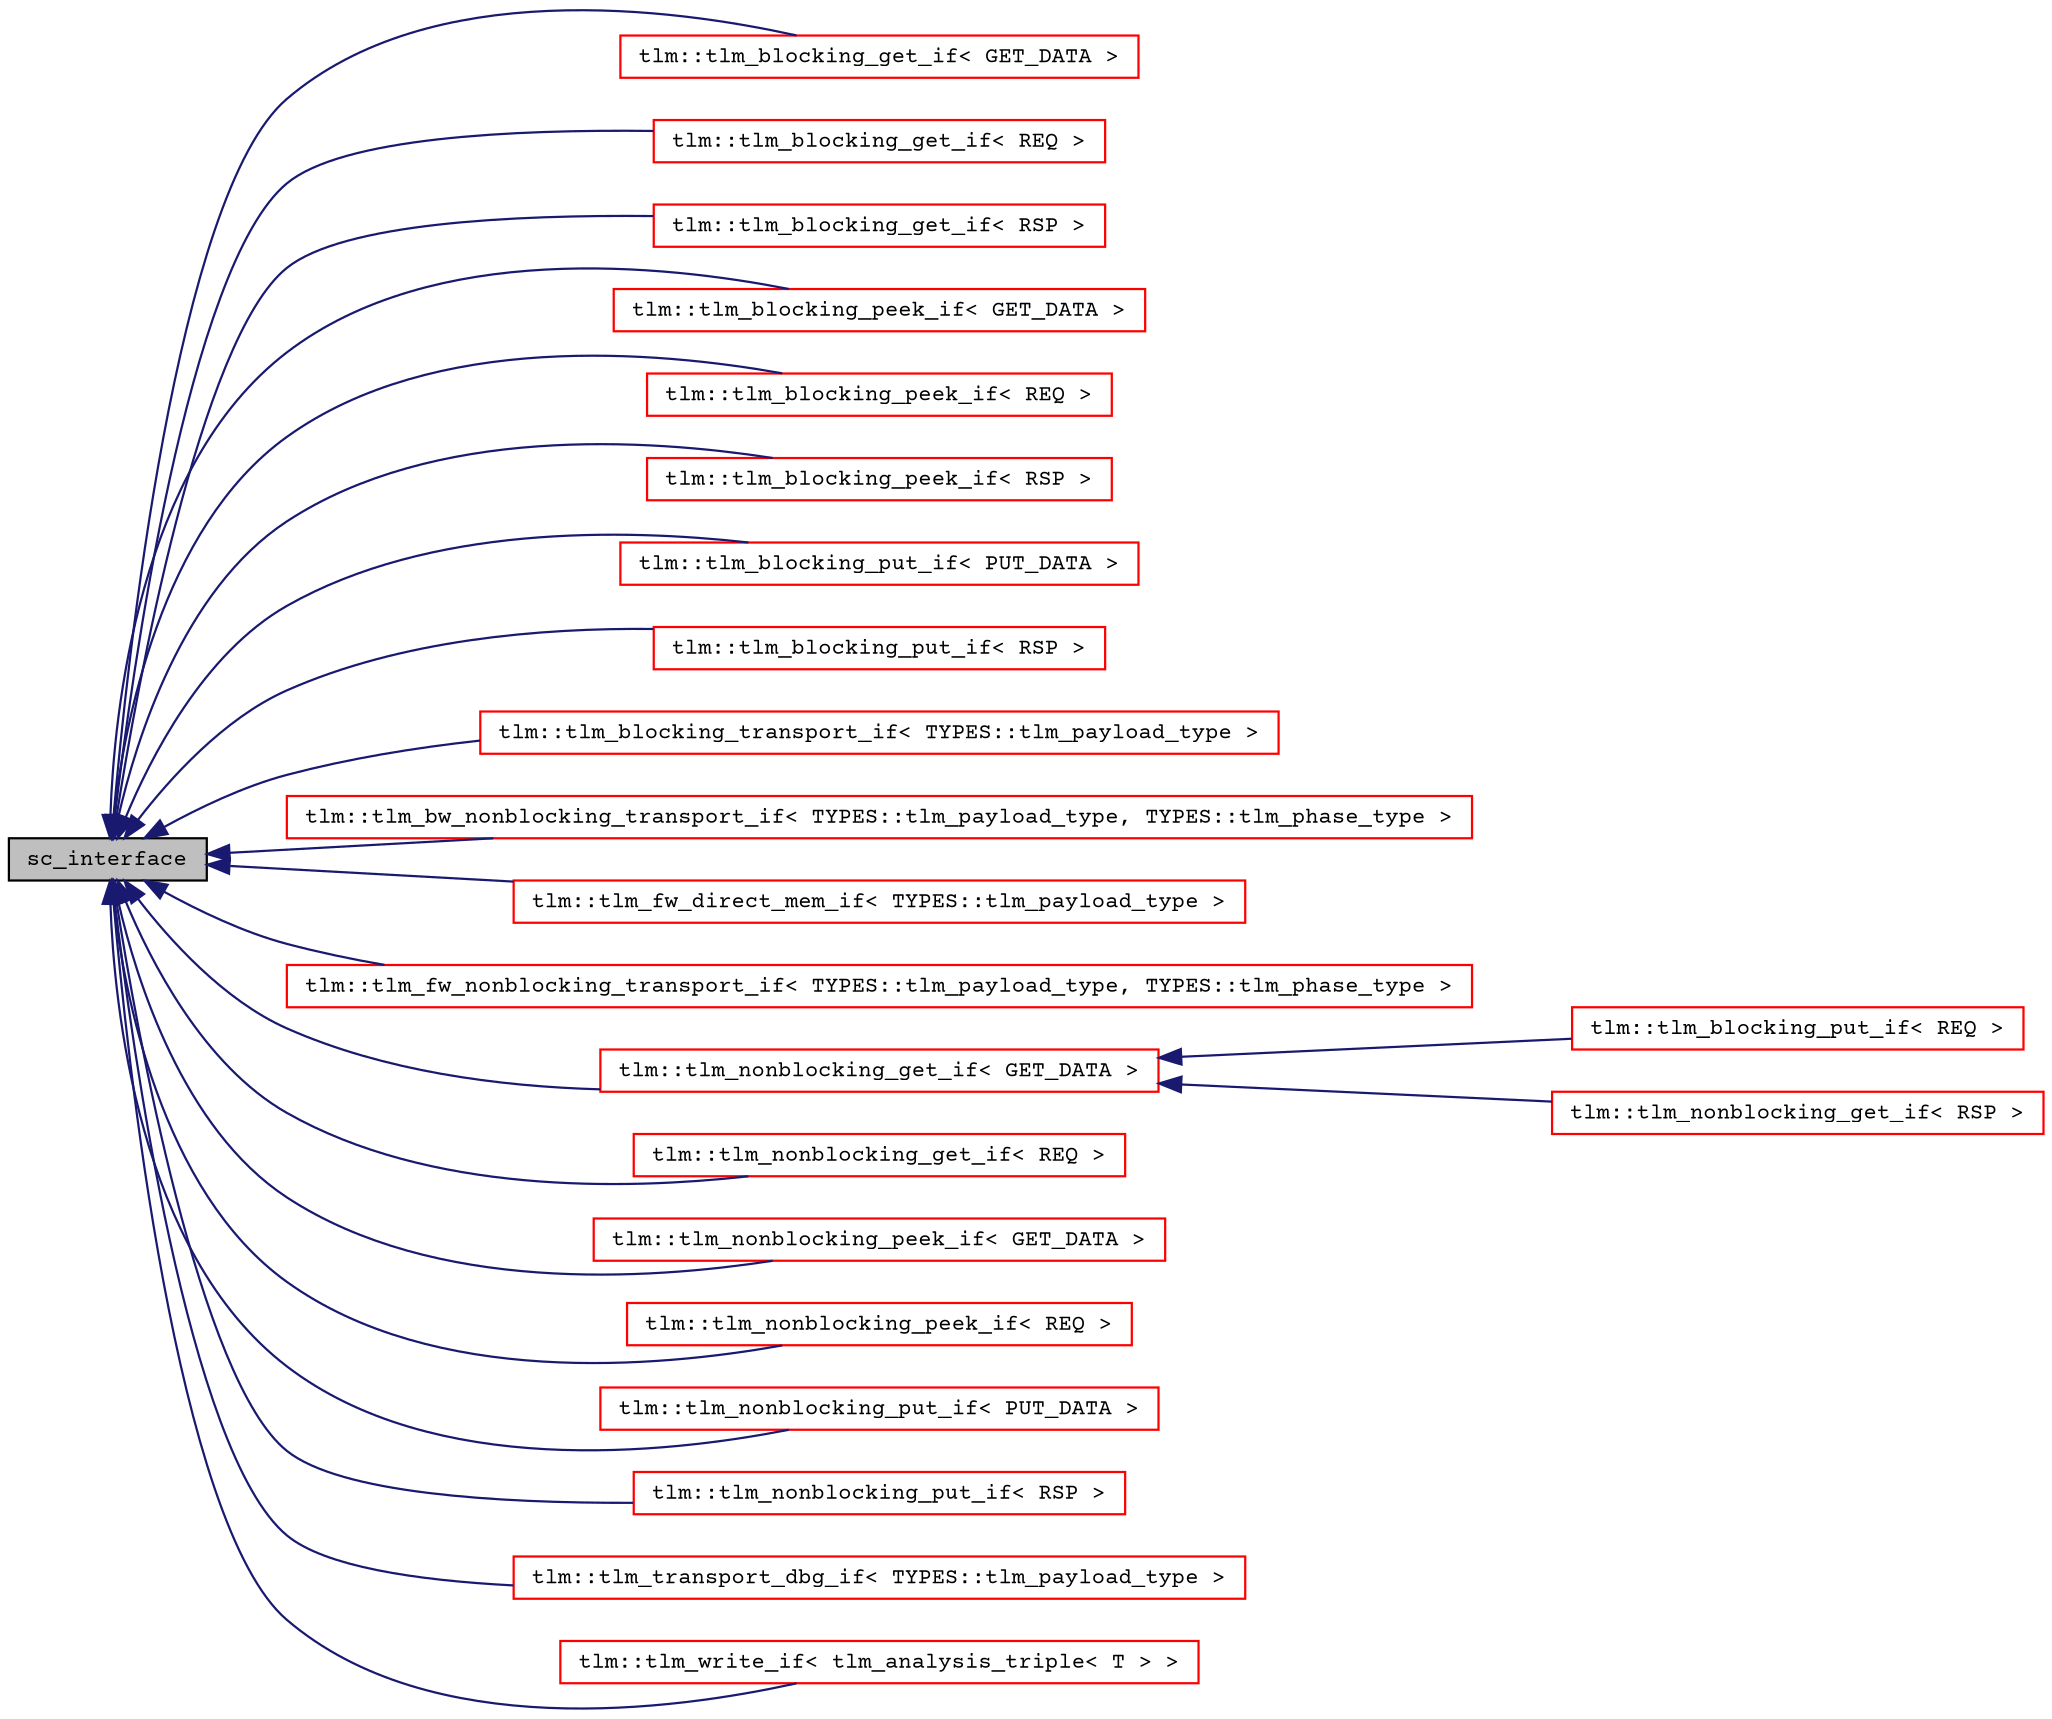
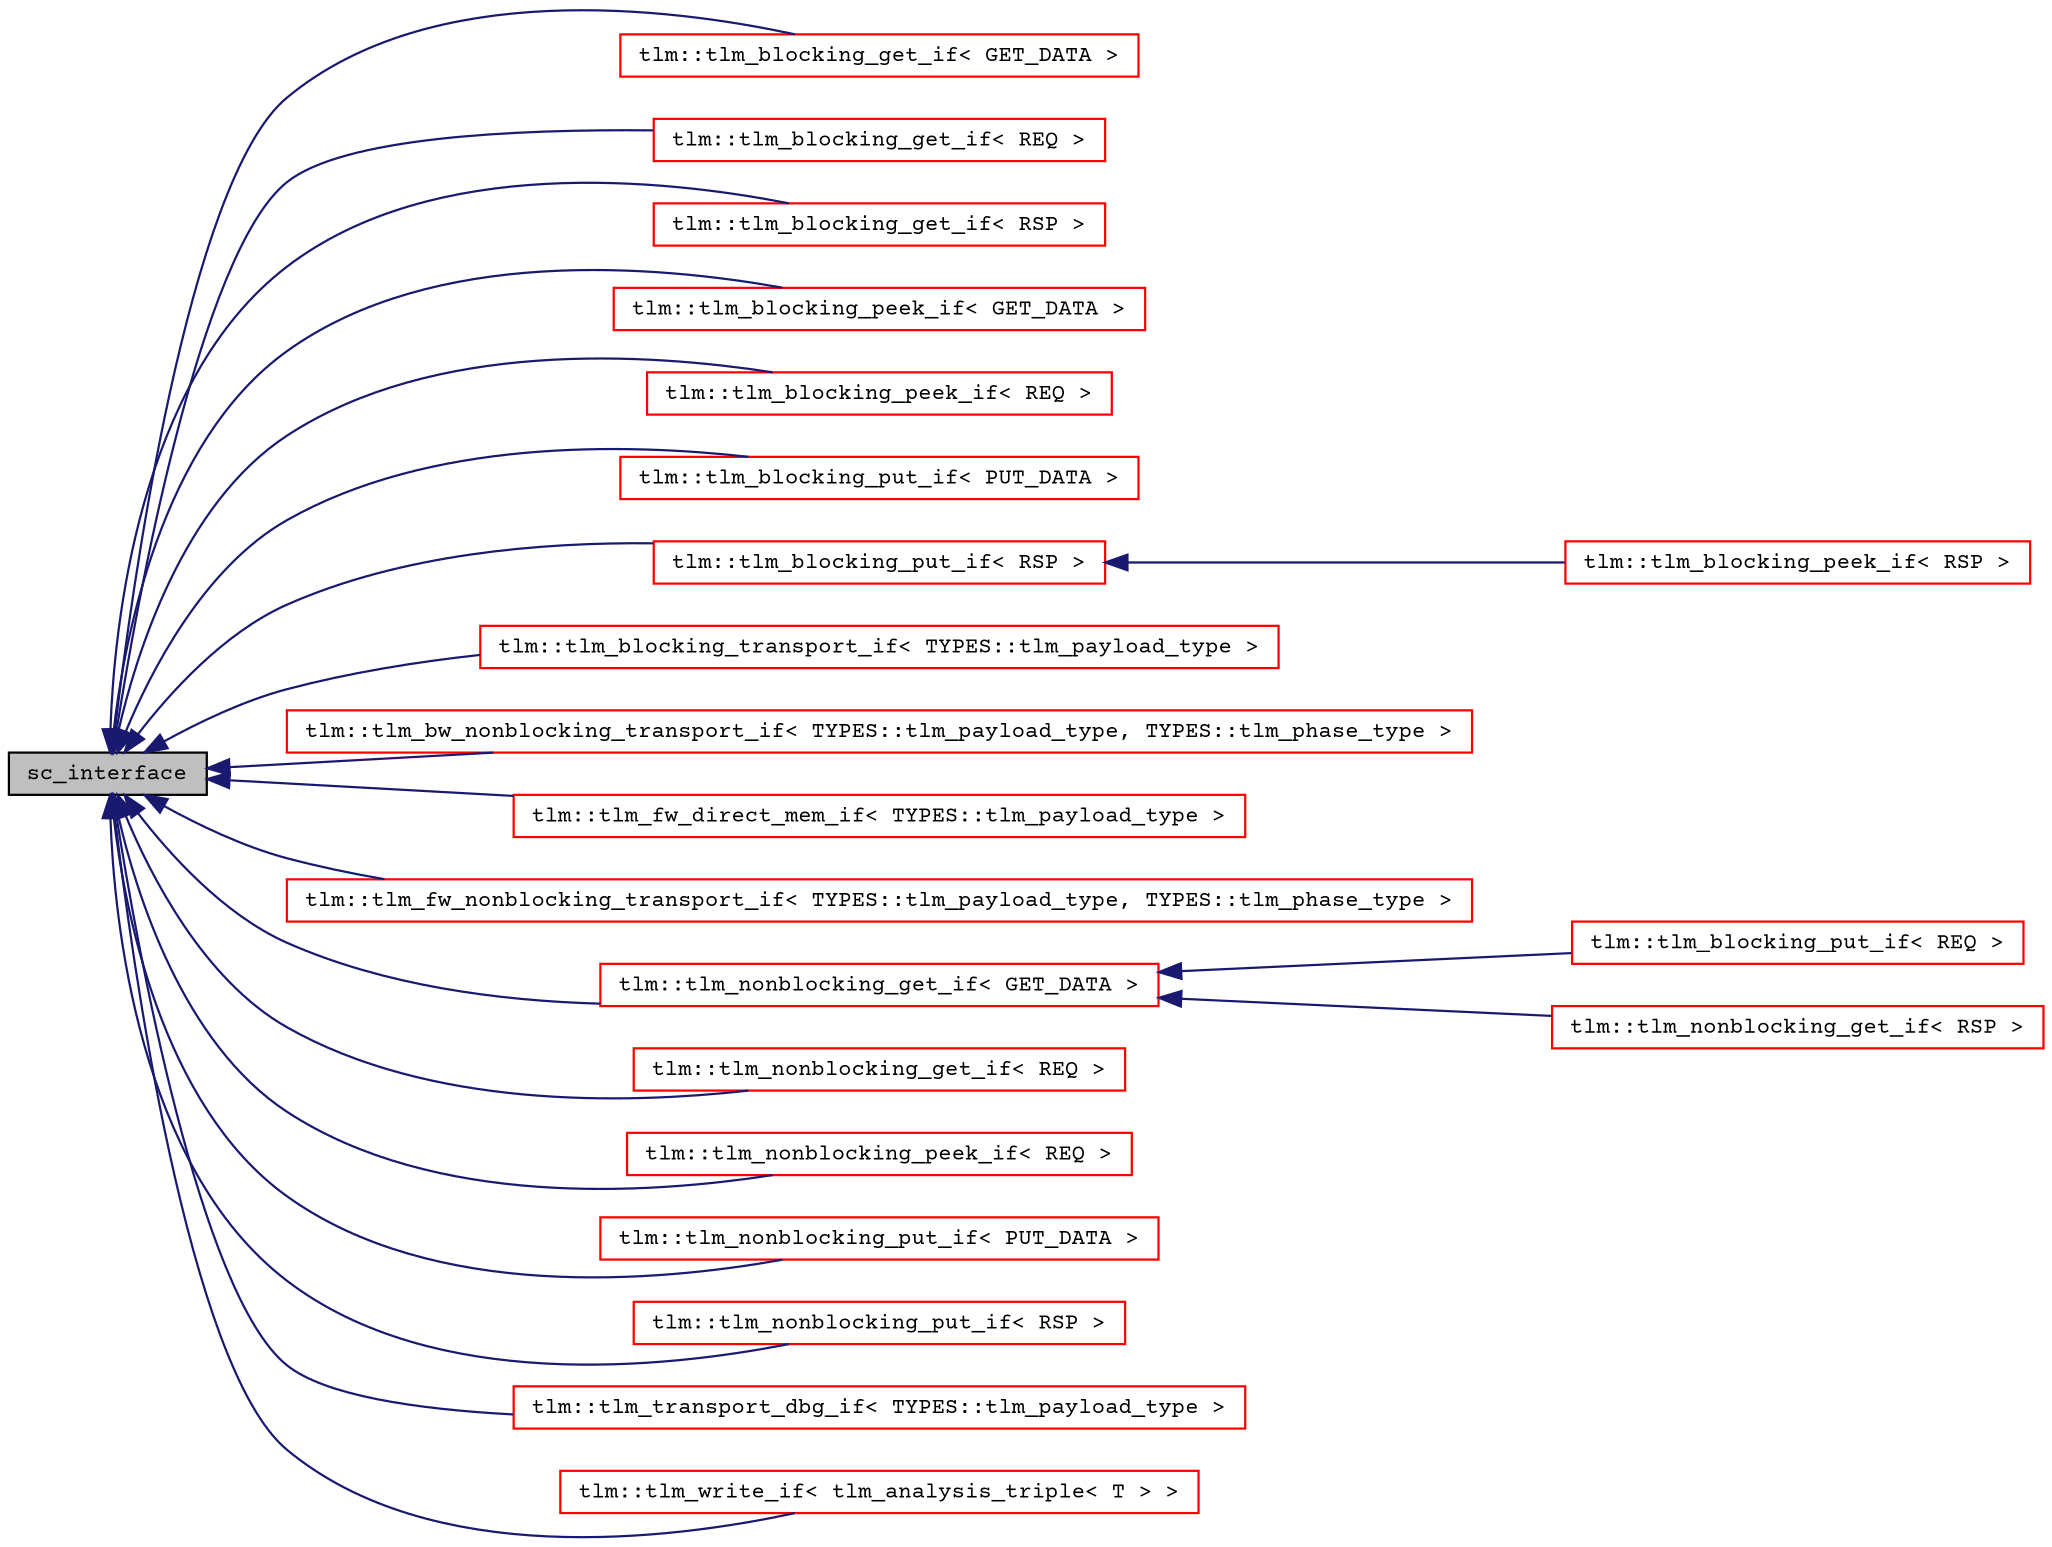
edge "tlm::tlm_blocking_peek_if< RSP >" -> "sc_interface": now "tlm::tlm_blocking_peek_if< RSP >" -> "tlm::tlm_blocking_put_if< RSP >"
node "tlm::tlm_nonblocking_peek_if< GET_DATA >": removed
